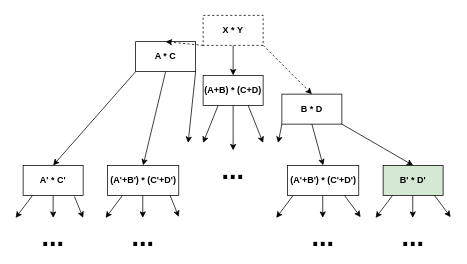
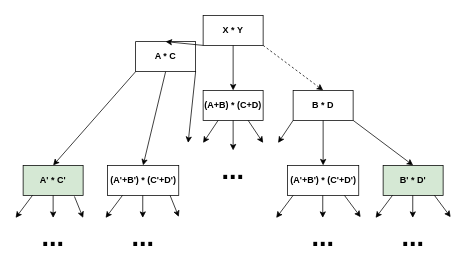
node "X * Y": style dashed -> solid
edge "X * Y" -> "A * C": style dashed -> solid
node "(A+B) * (C+D)": moved (233, 90) -> (233, 105)
node "B * D": moved (312, 109) -> (323, 105)
node "A' * C'": fillcolor #ffffff -> #d5e8d4
